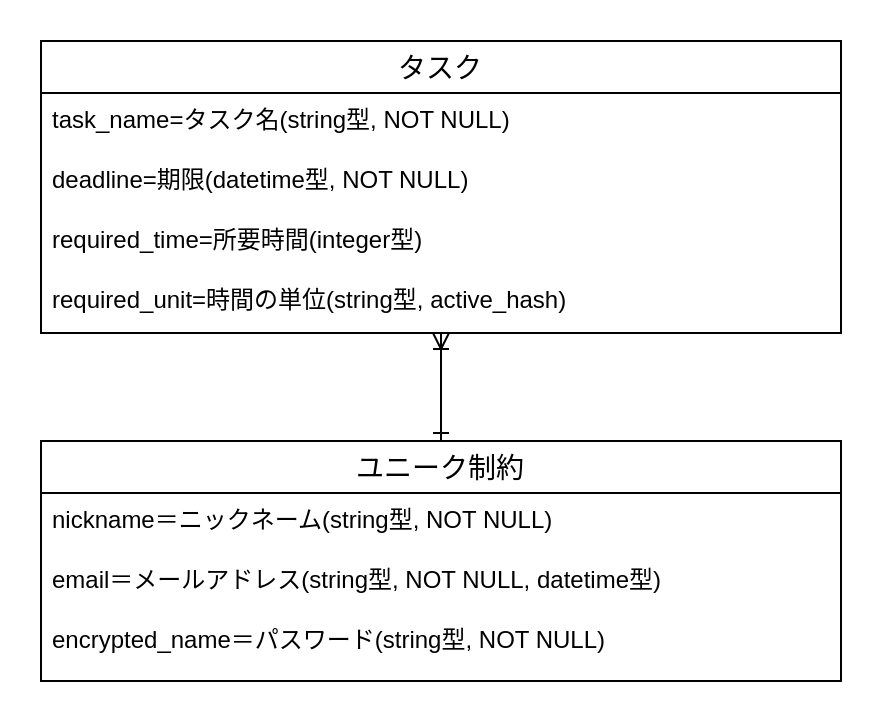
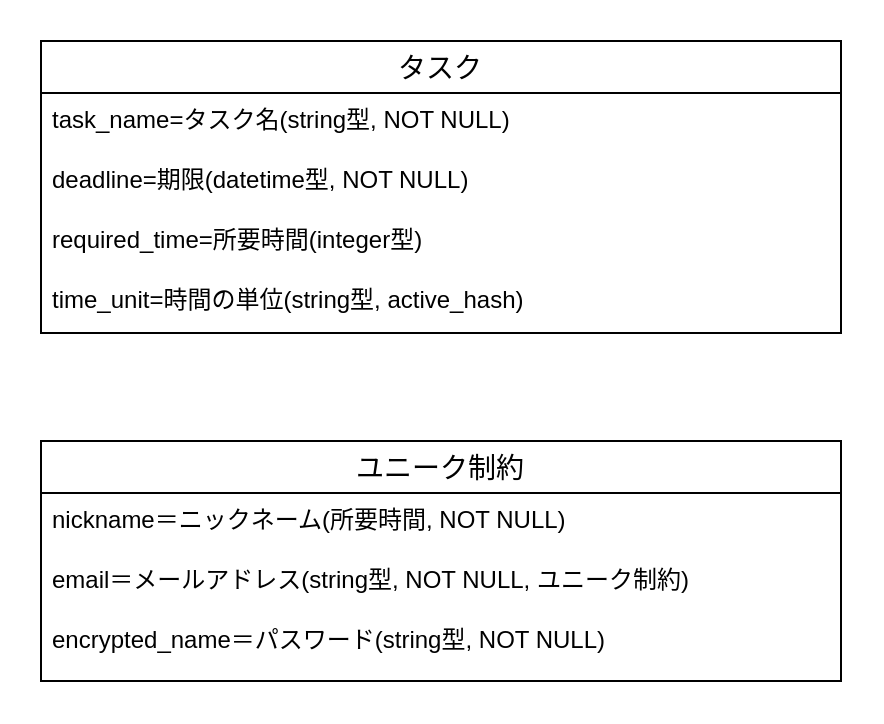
node "required_unit=時間の単位(string型, active_hash)": label "required_unit=時間の単位(string型, active_hash)" -> "time_unit=時間の単位(string型, active_hash)"
edge "タスク" -- "ユニーク制約": removed
node "nickname＝ニックネーム(string型, NOT NULL)": label "nickname＝ニックネーム(string型, NOT NULL)" -> "nickname＝ニックネーム(所要時間, NOT NULL)"
node "email＝メールアドレス(string型, NOT NULL, datetime型)": label "email＝メールアドレス(string型, NOT NULL, datetime型)" -> "email＝メールアドレス(string型, NOT NULL, ユニーク制約)"
